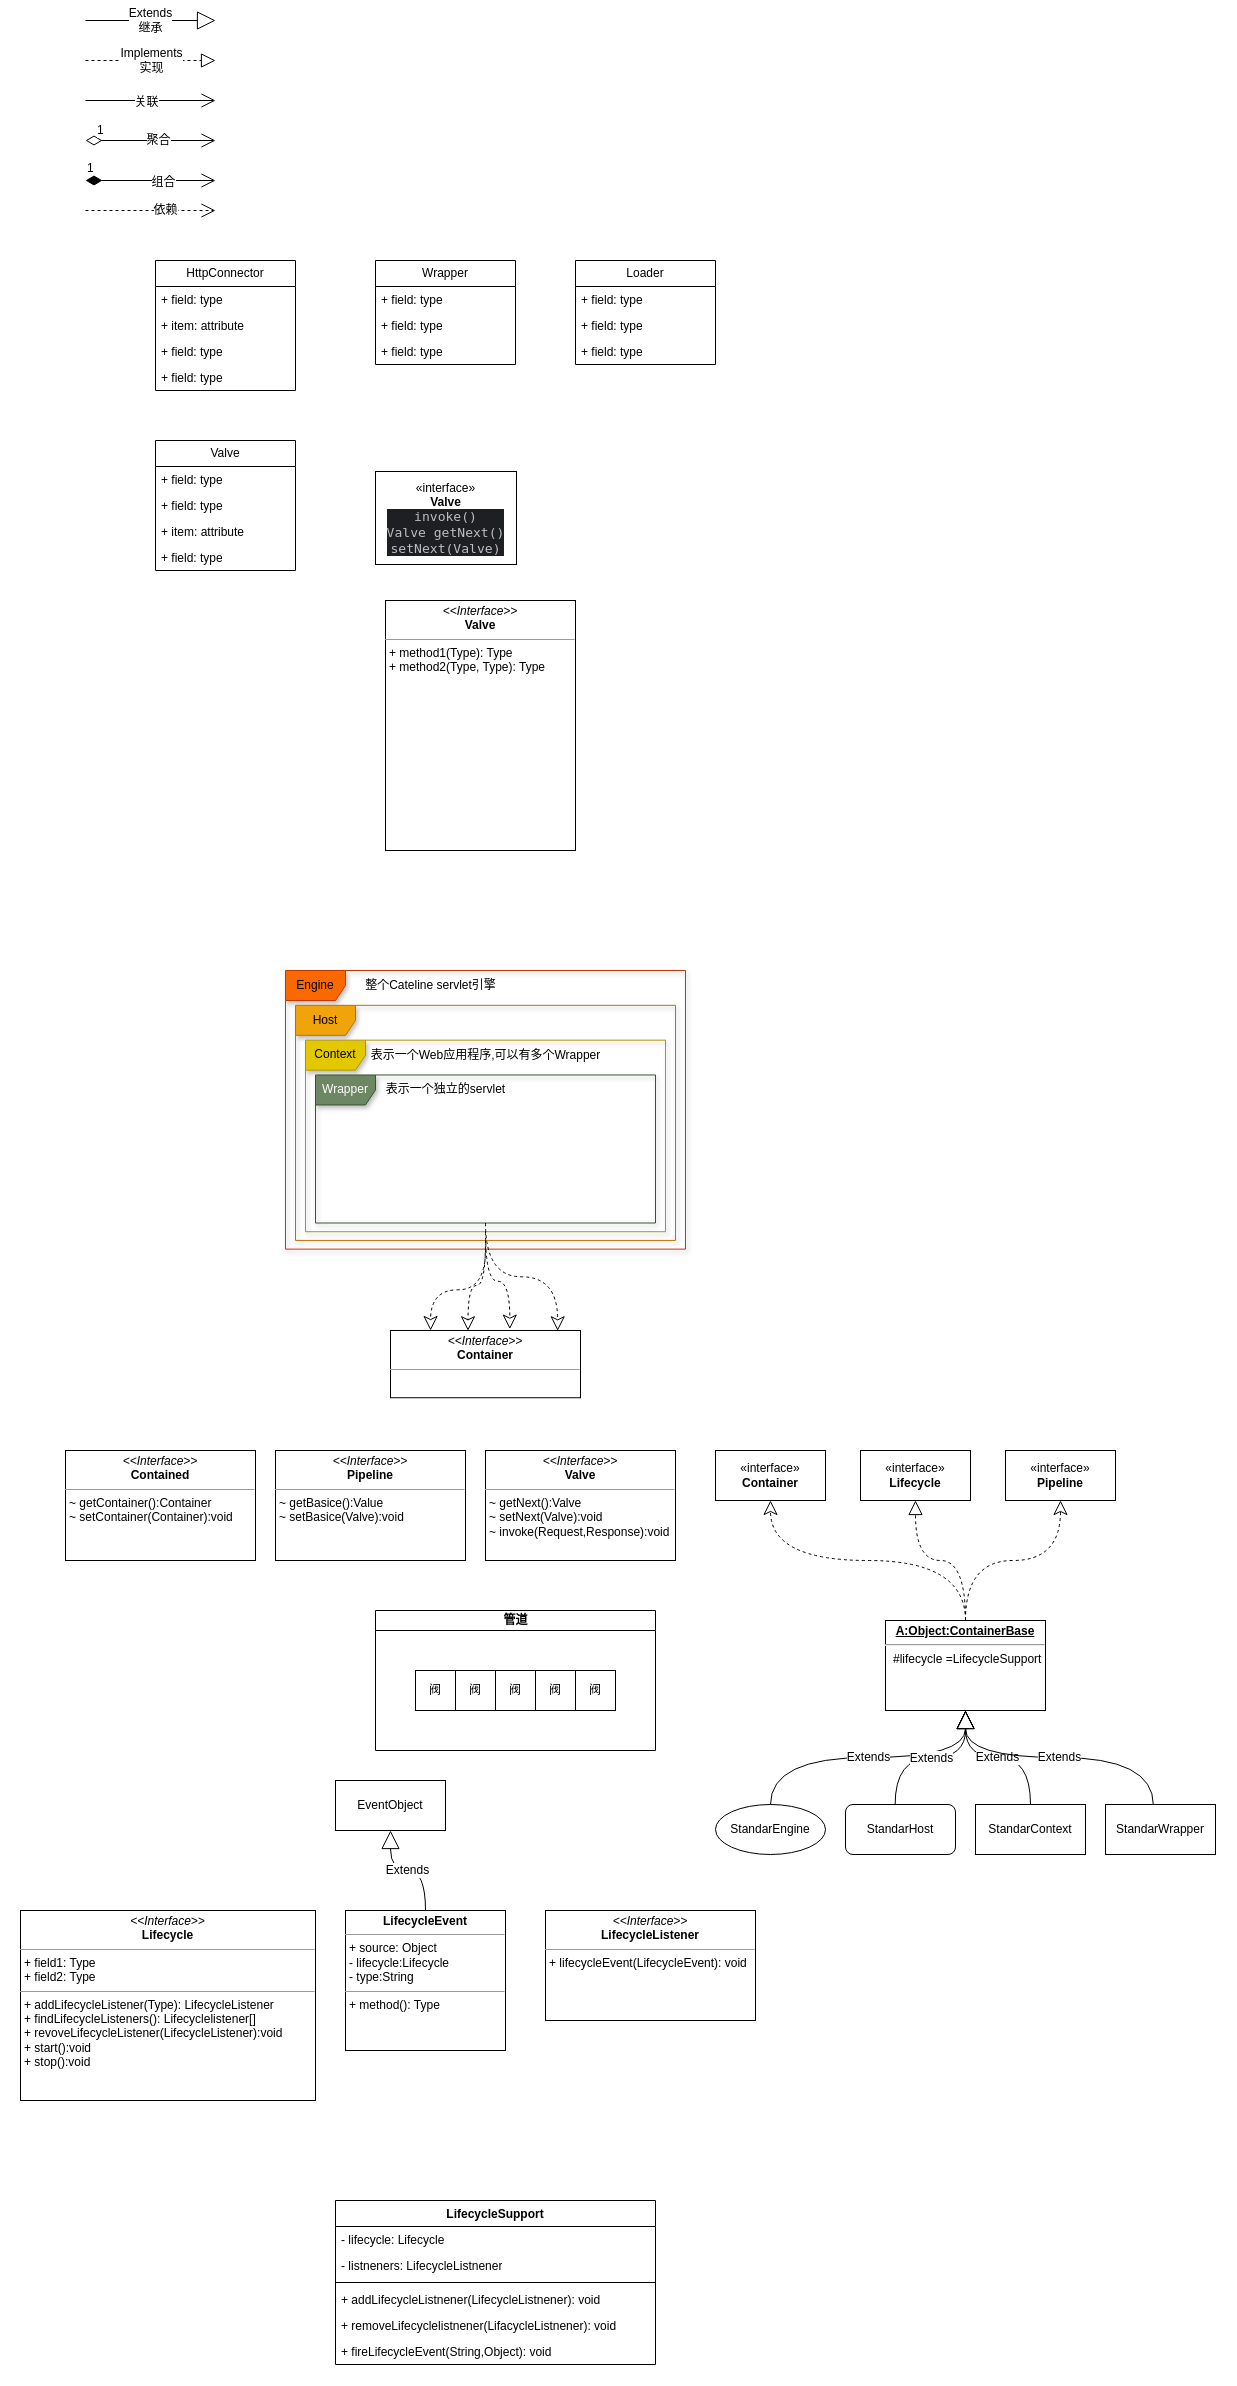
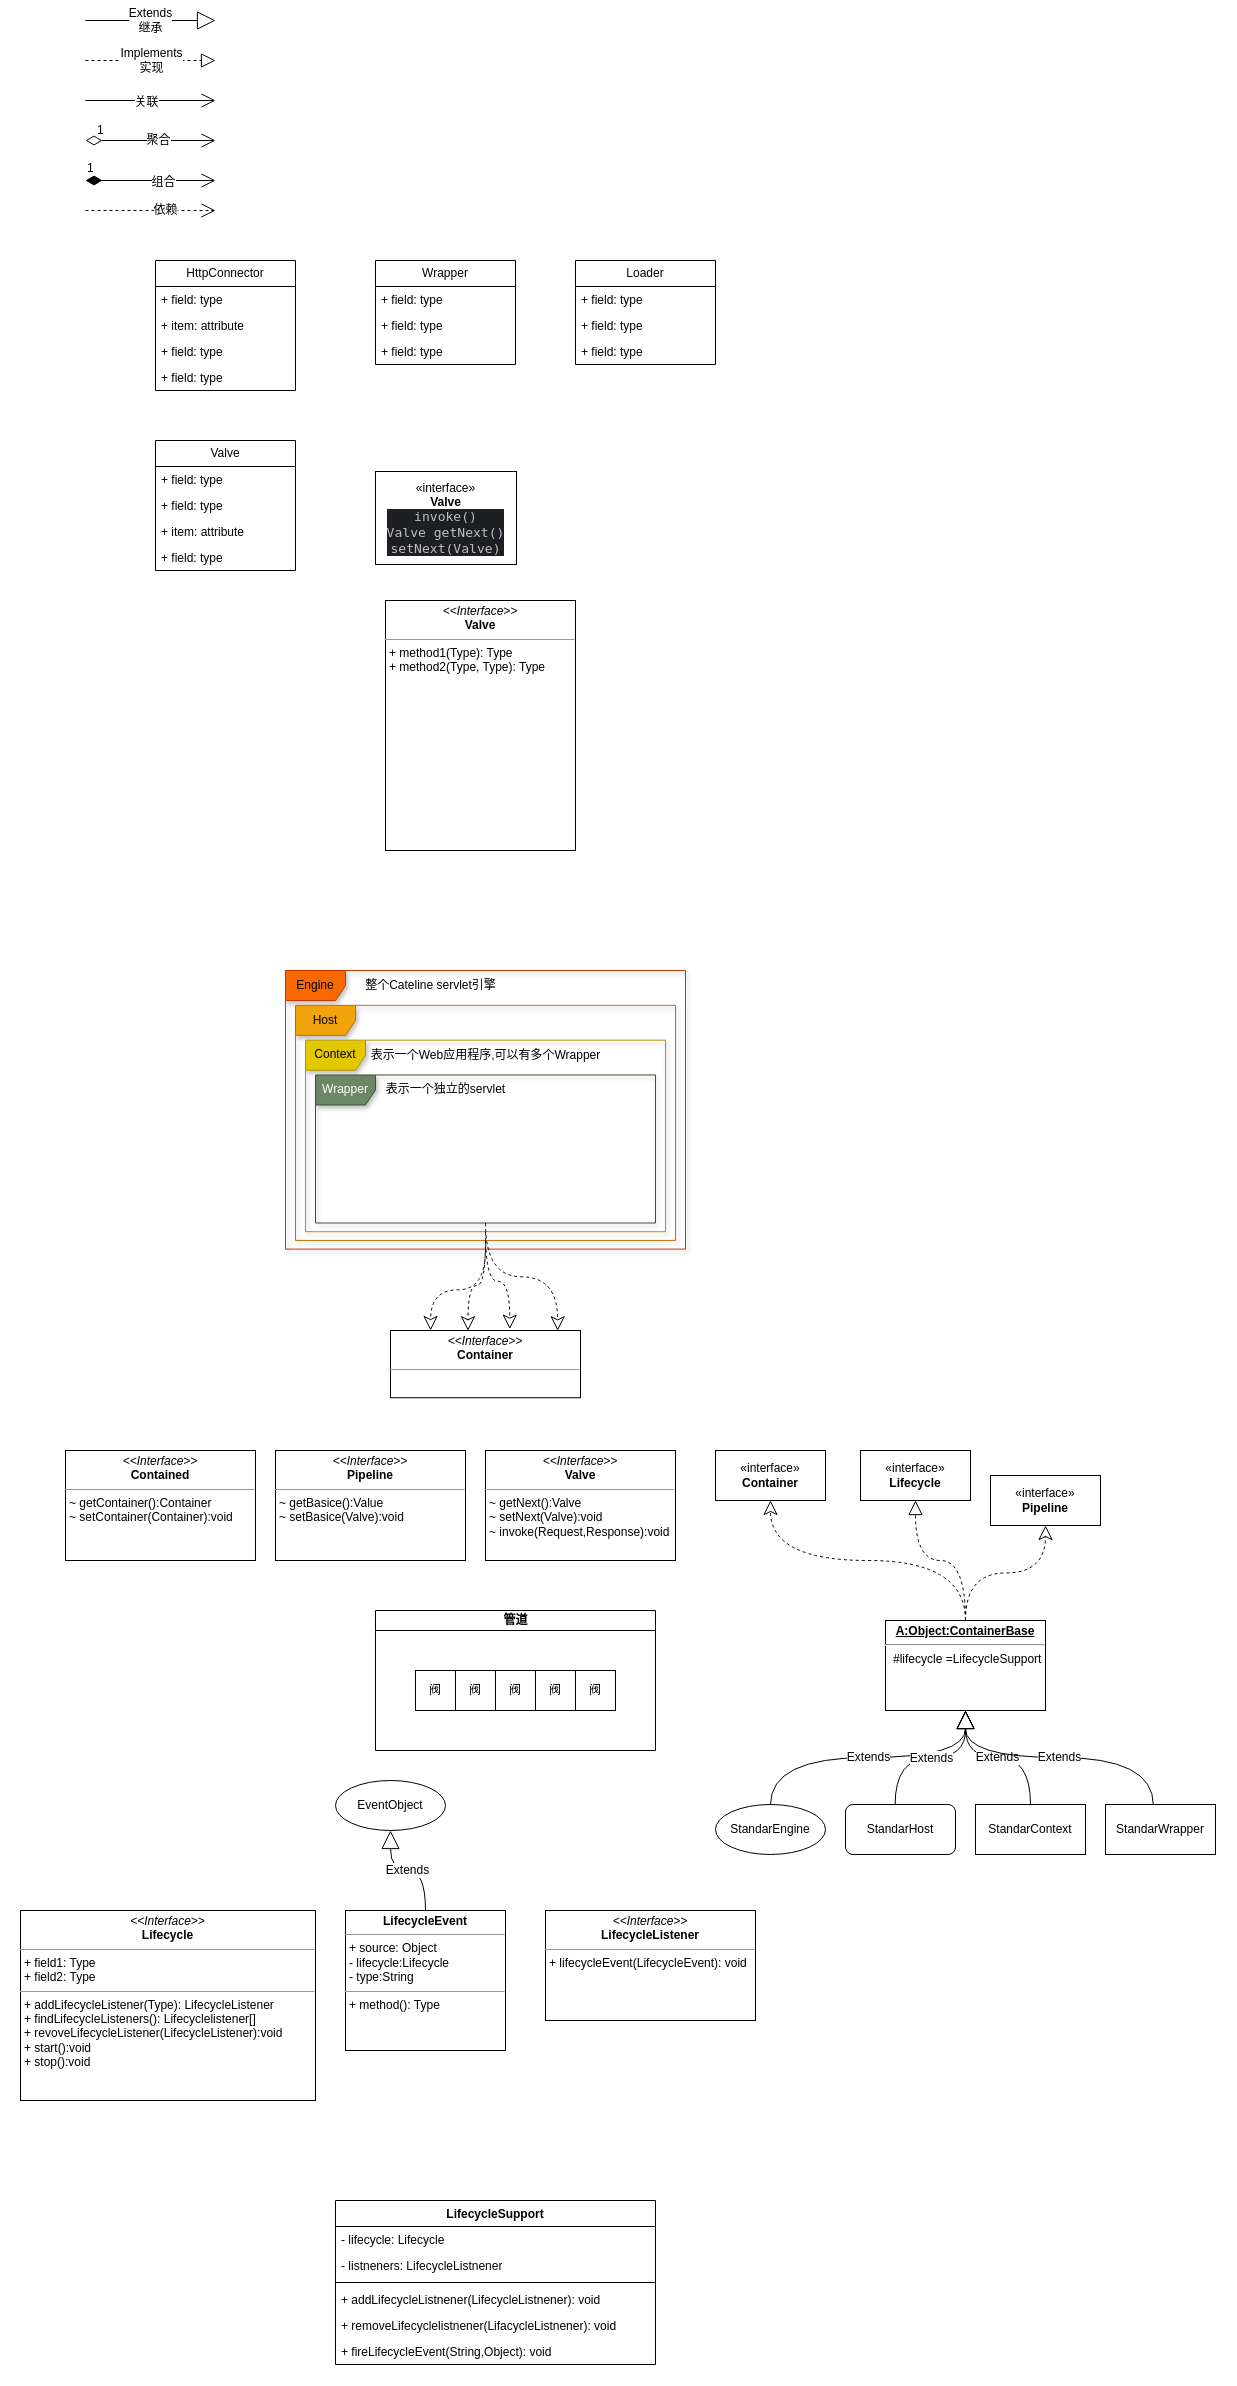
node "«interface» Pipeline": moved (1061, 1476) -> (1046, 1501)
node "EventObject": shape rectangle -> ellipse
